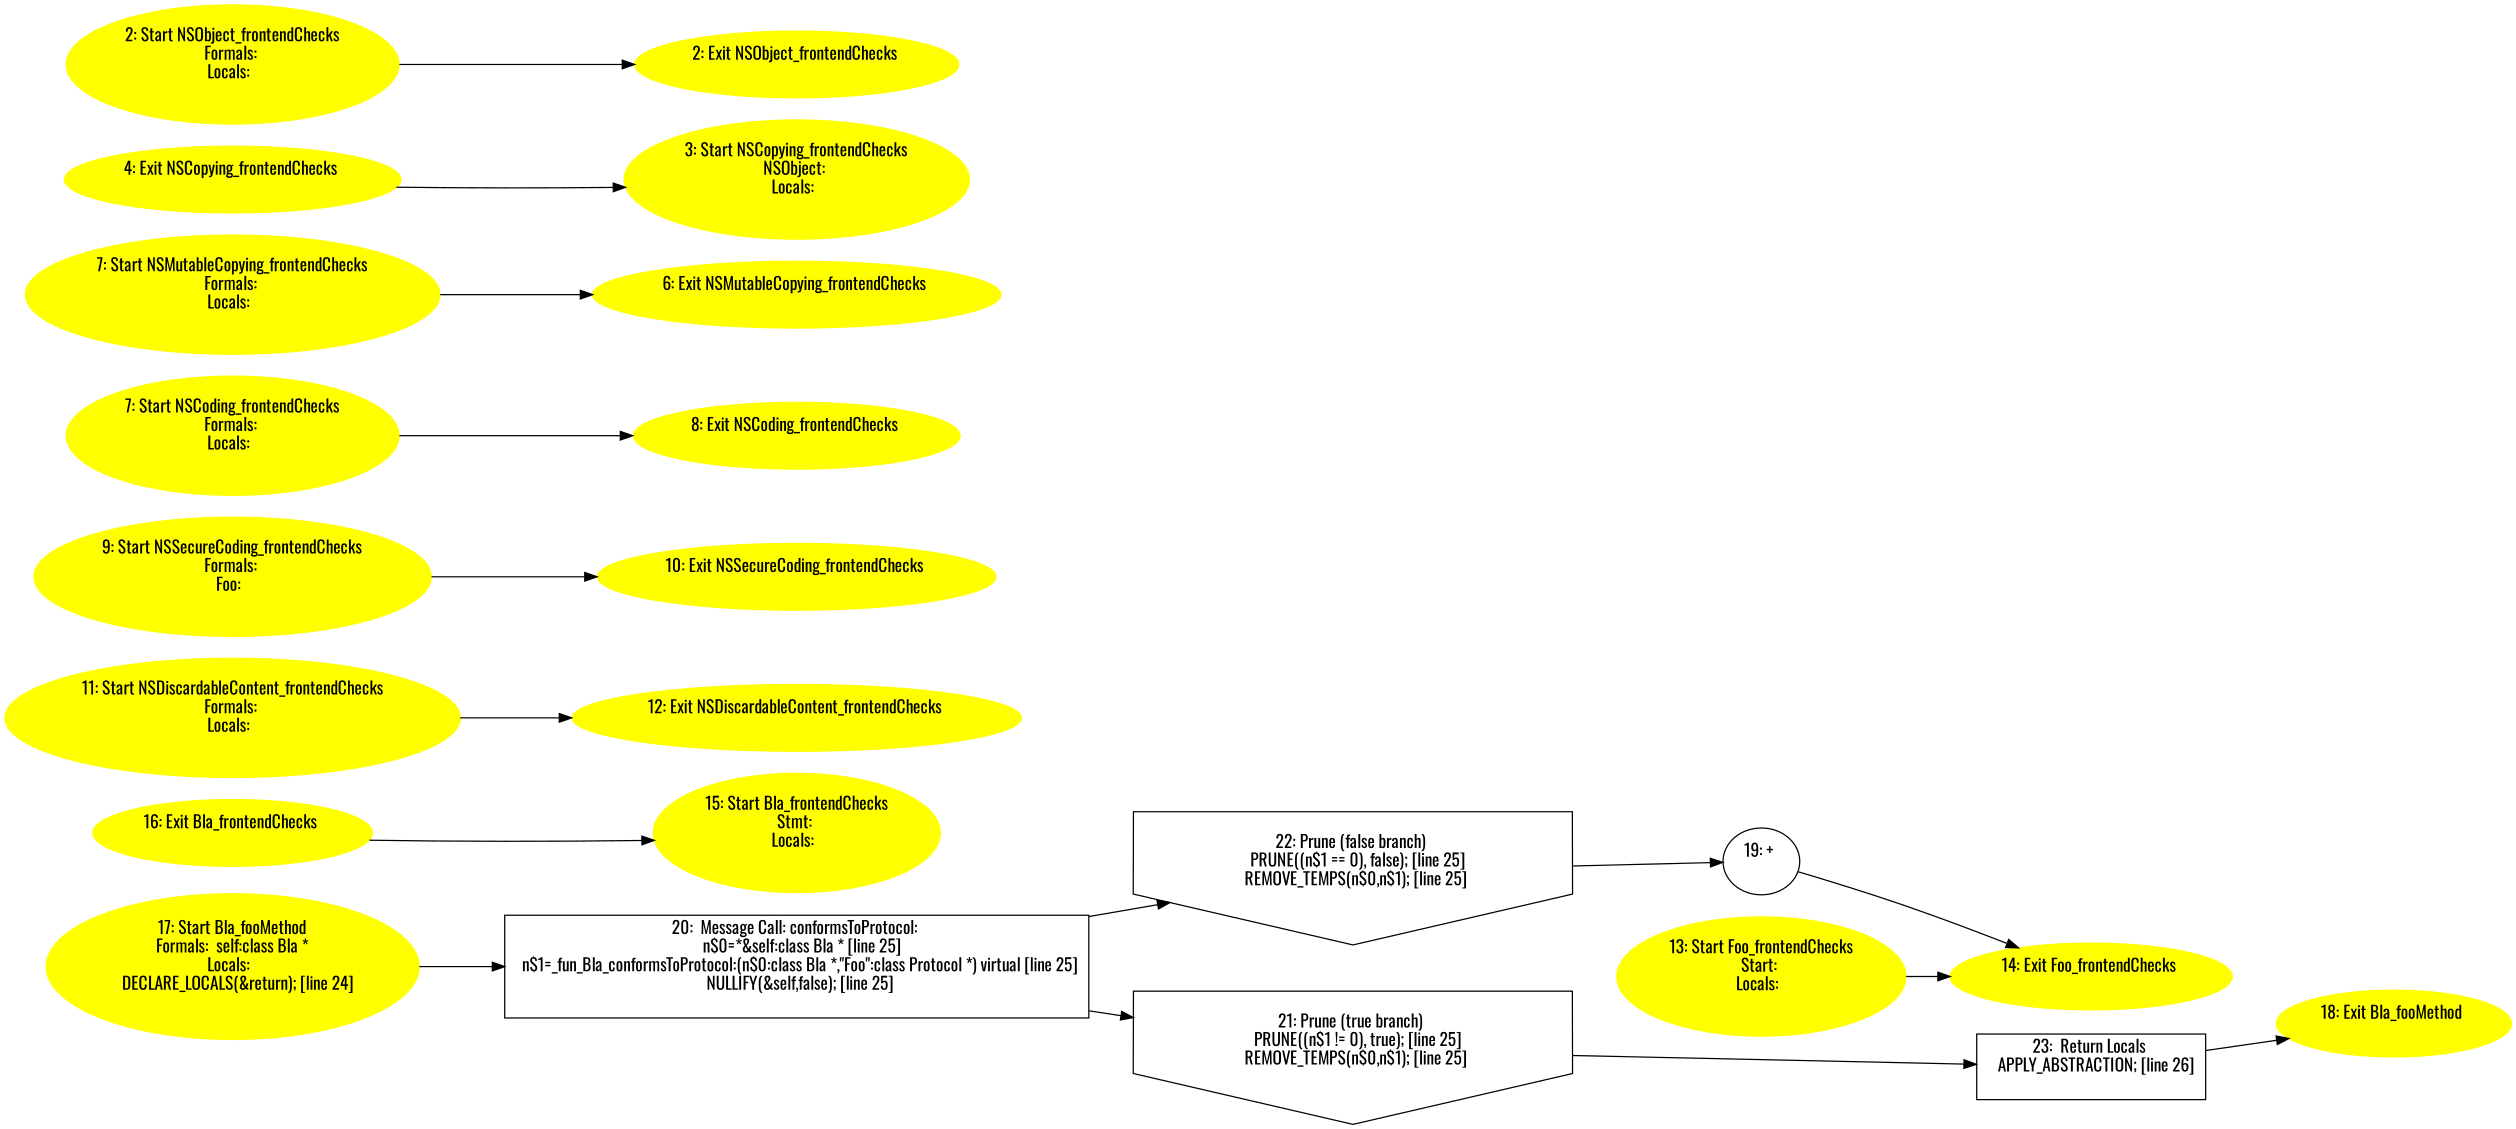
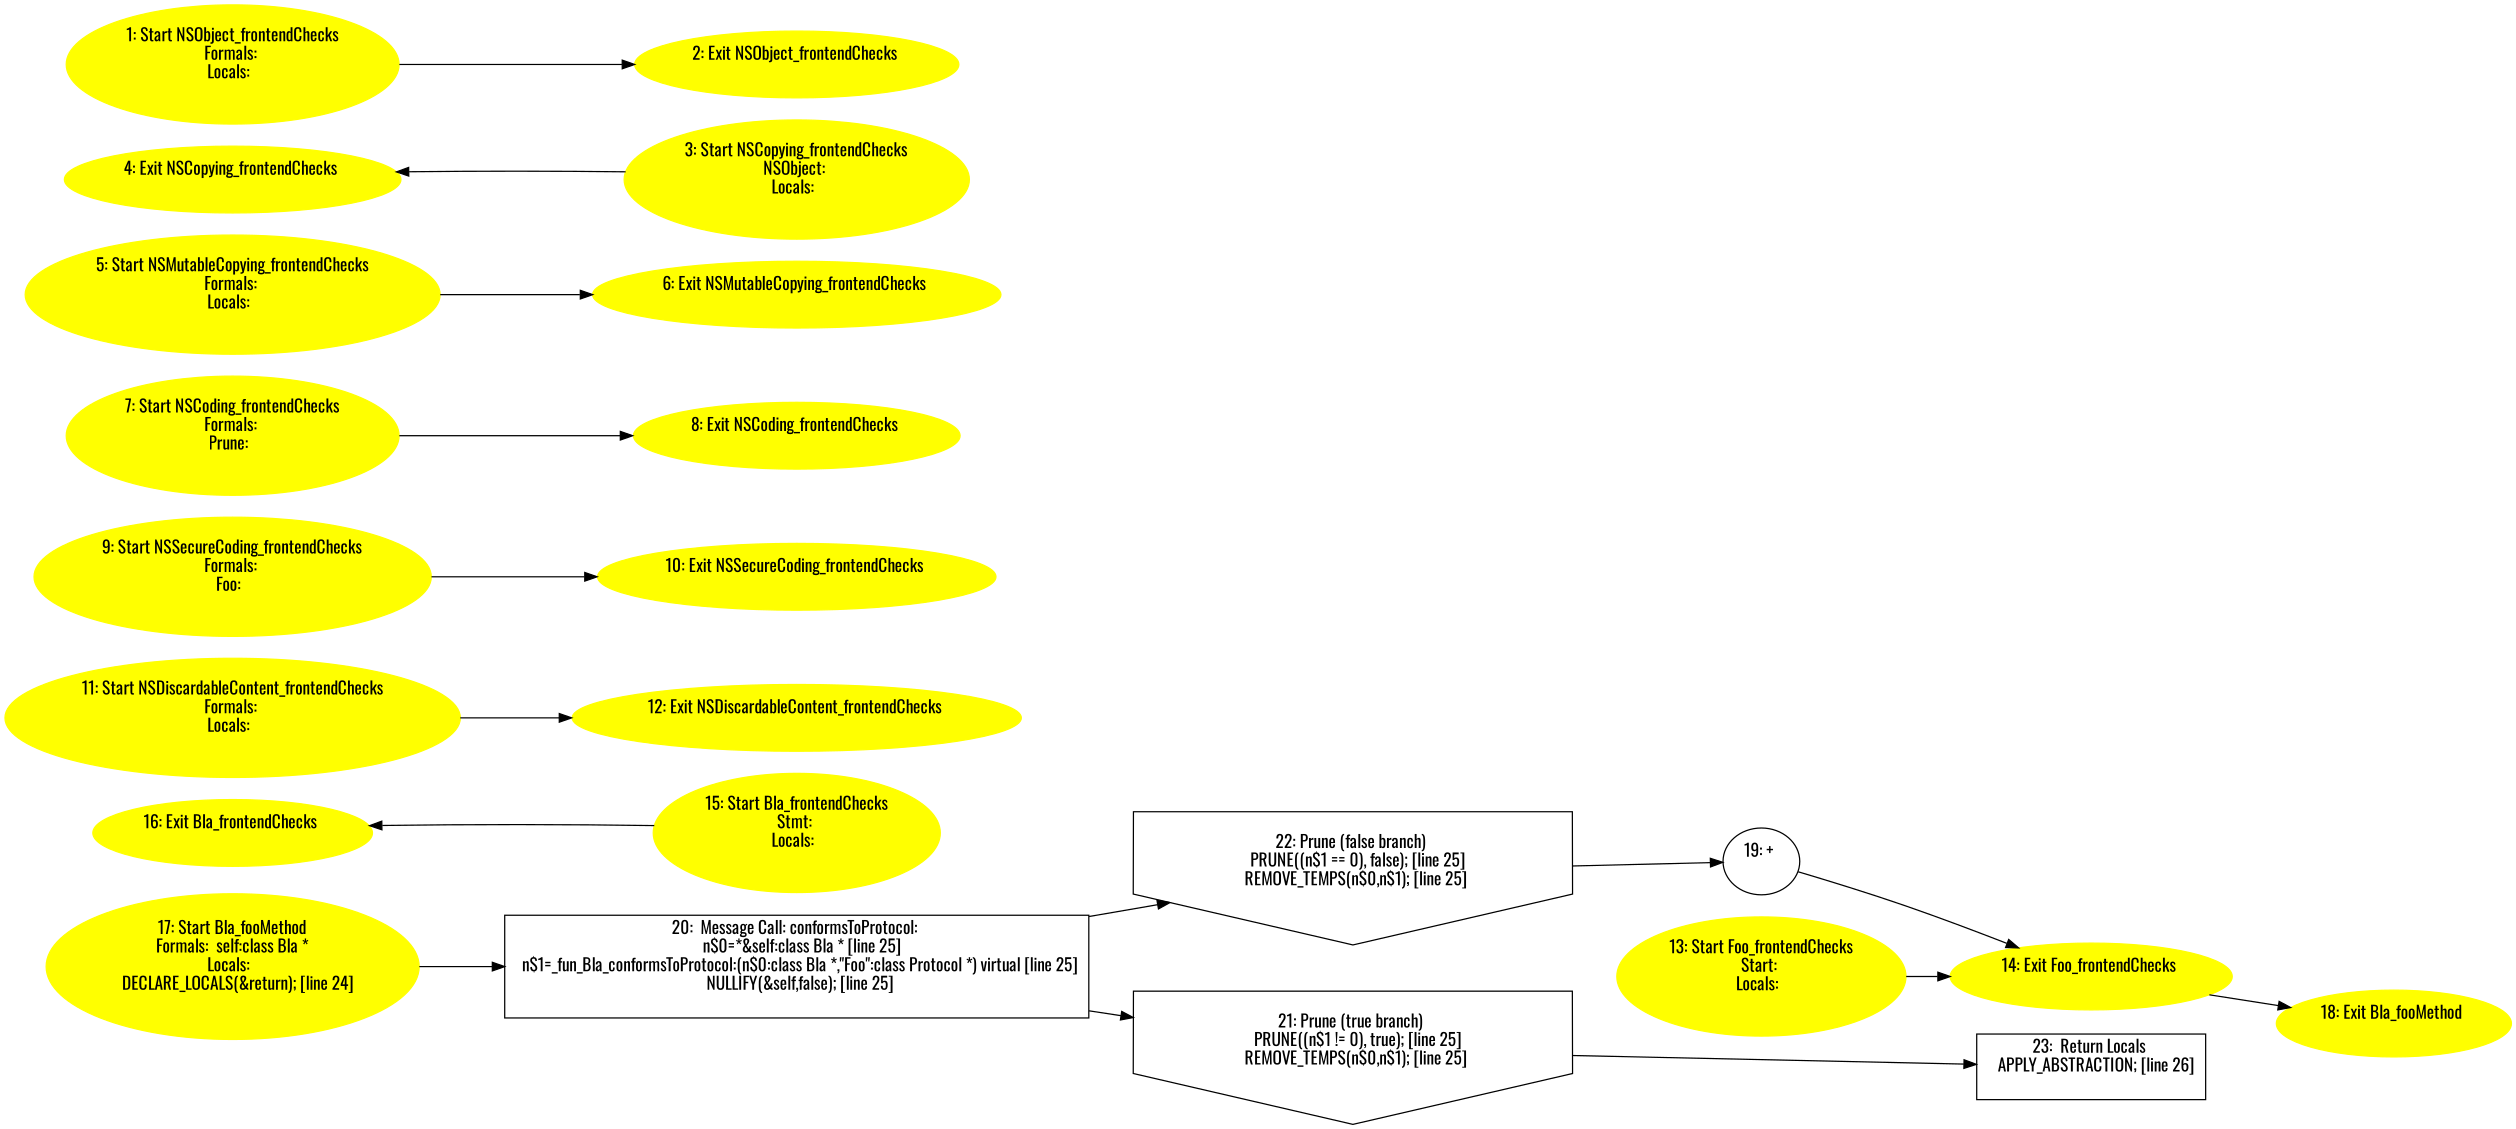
node "2: Start NSObject_frontendChecks Formals: Locals:": label "2: Start NSObject_frontendChecks Formals: Locals:" -> "1: Start NSObject_frontendChecks Formals: Locals:"
edge "4: Exit NSCopying_frontendChecks" -> "3: Start NSCopying_frontendChecks NSObject: Locals:": reversed
node "7: Start NSMutableCopying_frontendChecks Formals: Locals:": label "7: Start NSMutableCopying_frontendChecks Formals: Locals:" -> "5: Start NSMutableCopying_frontendChecks Formals: Locals:"
node "7: Start NSCoding_frontendChecks Formals: Locals:": label "7: Start NSCoding_frontendChecks Formals: Locals:" -> "7: Start NSCoding_frontendChecks Formals: Prune:"
edge "16: Exit Bla_frontendChecks" -> "15: Start Bla_frontendChecks Stmt: Locals:": reversed
edge "23:  Return Locals APPLY_ABSTRACTION; [line 26]" -> "18: Exit Bla_fooMethod": now "14: Exit Foo_frontendChecks" -> "18: Exit Bla_fooMethod"
